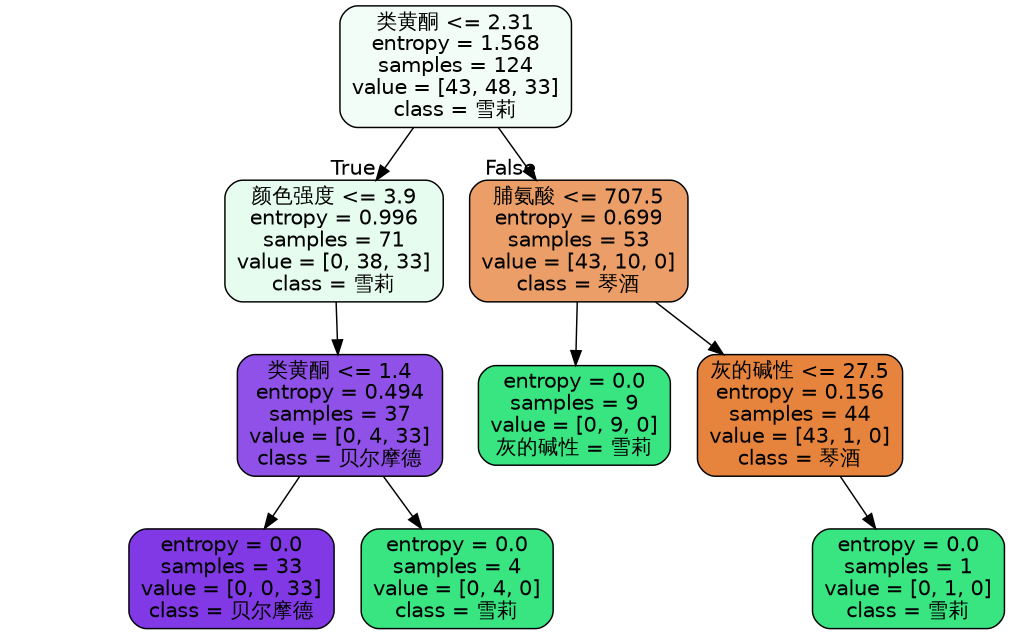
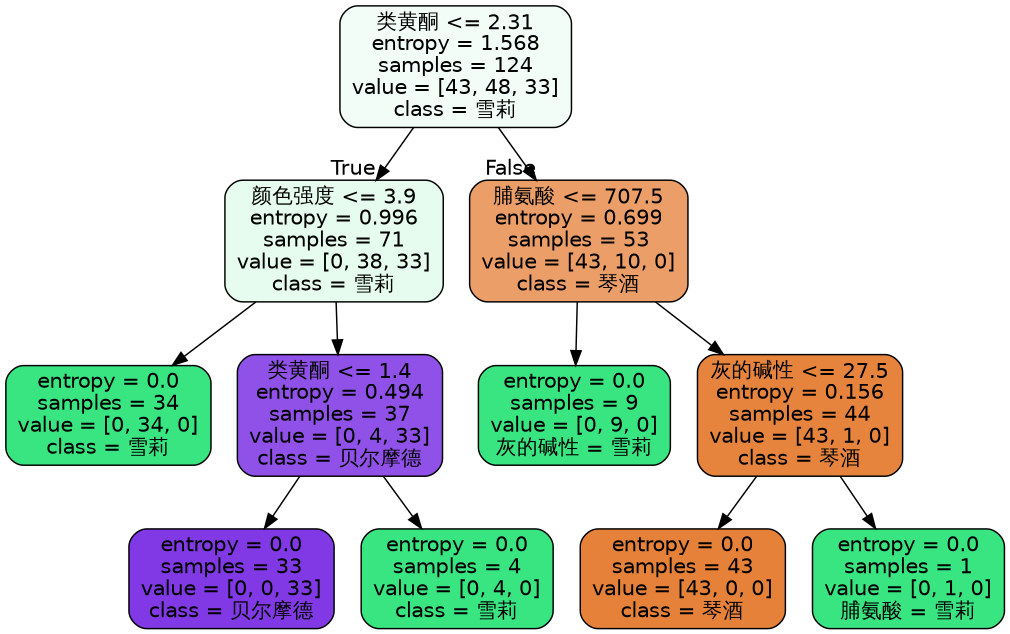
node "entropy = 0.0 samples = 34 value = [0, 34, 0] class = 雪莉": added
node "entropy = 0.0 samples = 43 value = [43, 0, 0] class = 琴酒": added
node "entropy = 0.0 samples = 1 value = [0, 1, 0] class = 雪莉": label "entropy = 0.0 samples = 1 value = [0, 1, 0] class = 雪莉" -> "entropy = 0.0 samples = 1 value = [0, 1, 0] 脯氨酸 = 雪莉"
